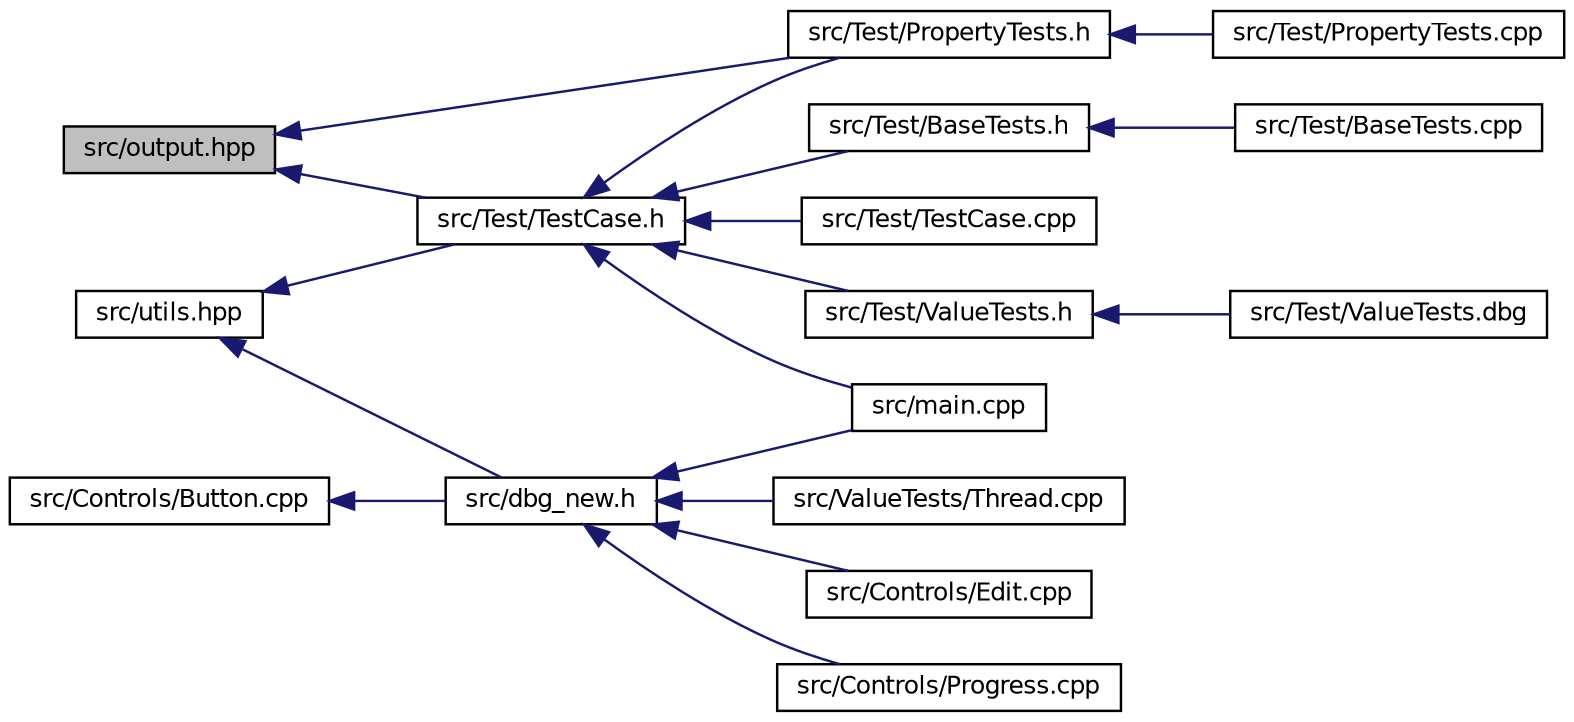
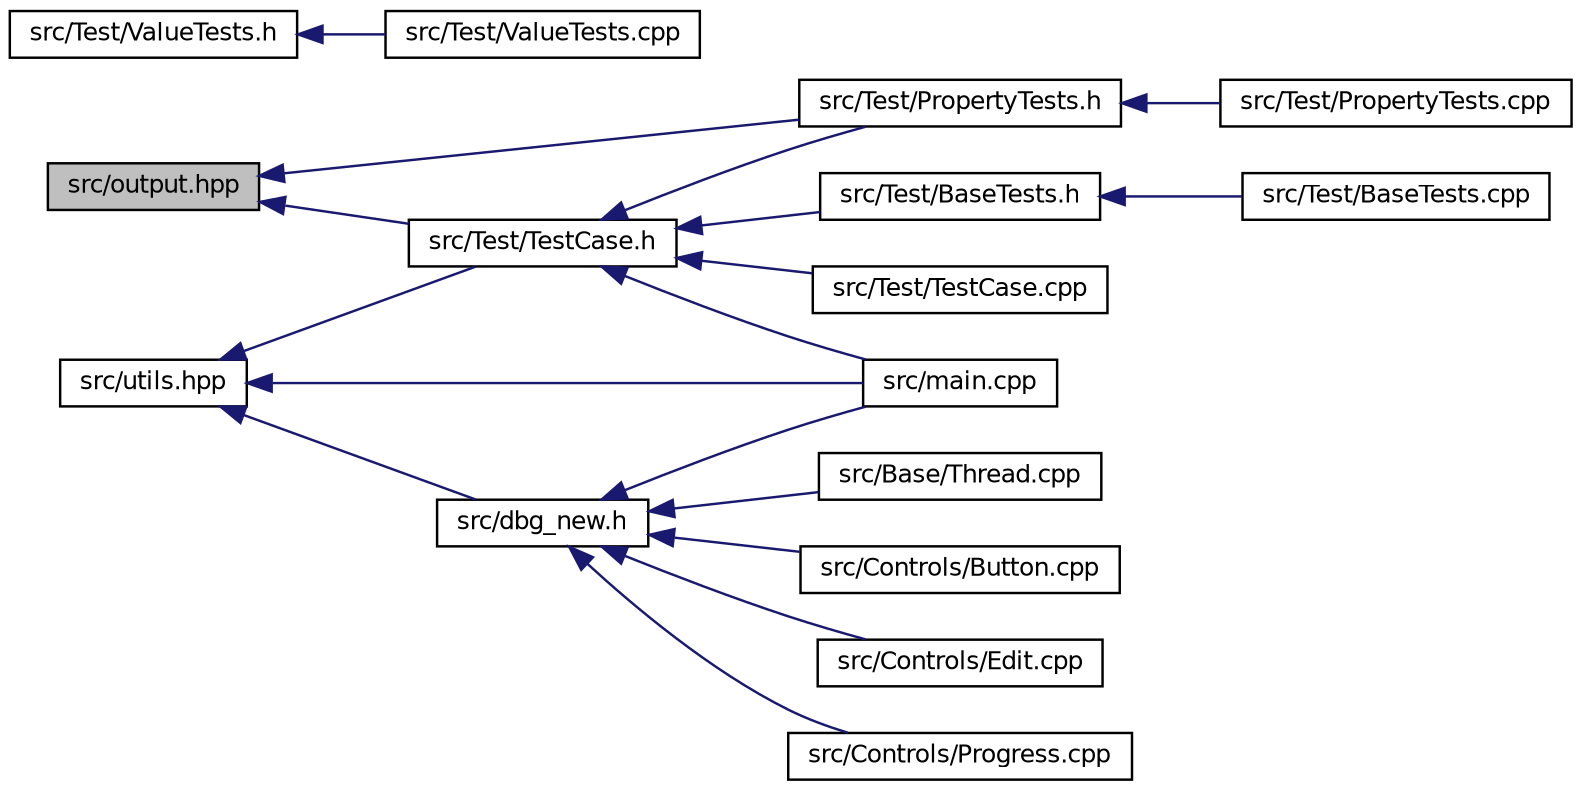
edge "src/Test/ValueTests.h" -> "src/Test/TestCase.h": removed
node "src/Test/ValueTests.dbg": label "src/Test/ValueTests.dbg" -> "src/Test/ValueTests.cpp"
edge "src/main.cpp" -> "src/utils.hpp": added
edge "src/dbg_new.h" -> "src/Controls/Button.cpp": reversed
node "src/ValueTests/Thread.cpp": label "src/ValueTests/Thread.cpp" -> "src/Base/Thread.cpp"
